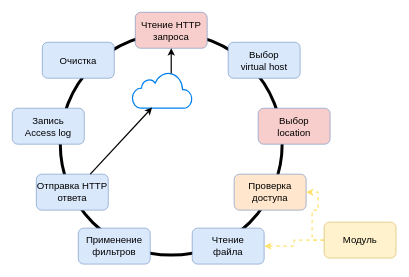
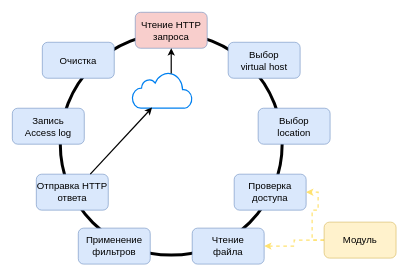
node "Выборlocation": fillcolor #f8cecc -> #dae8fc
node "Проверка доступа": fillcolor #ffe6cc -> #dae8fc
